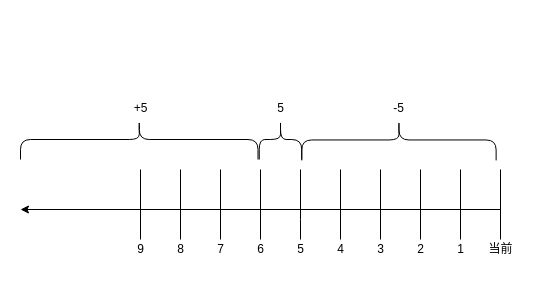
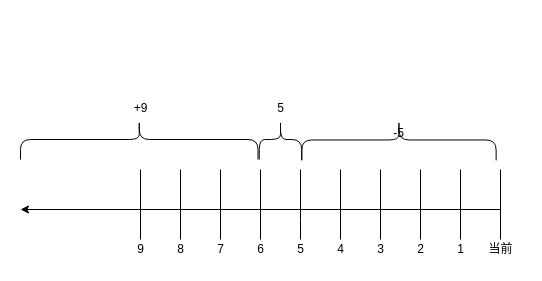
node "-5": moved (399, 108) -> (399, 133)
node "+5": label "+5" -> "+9"
